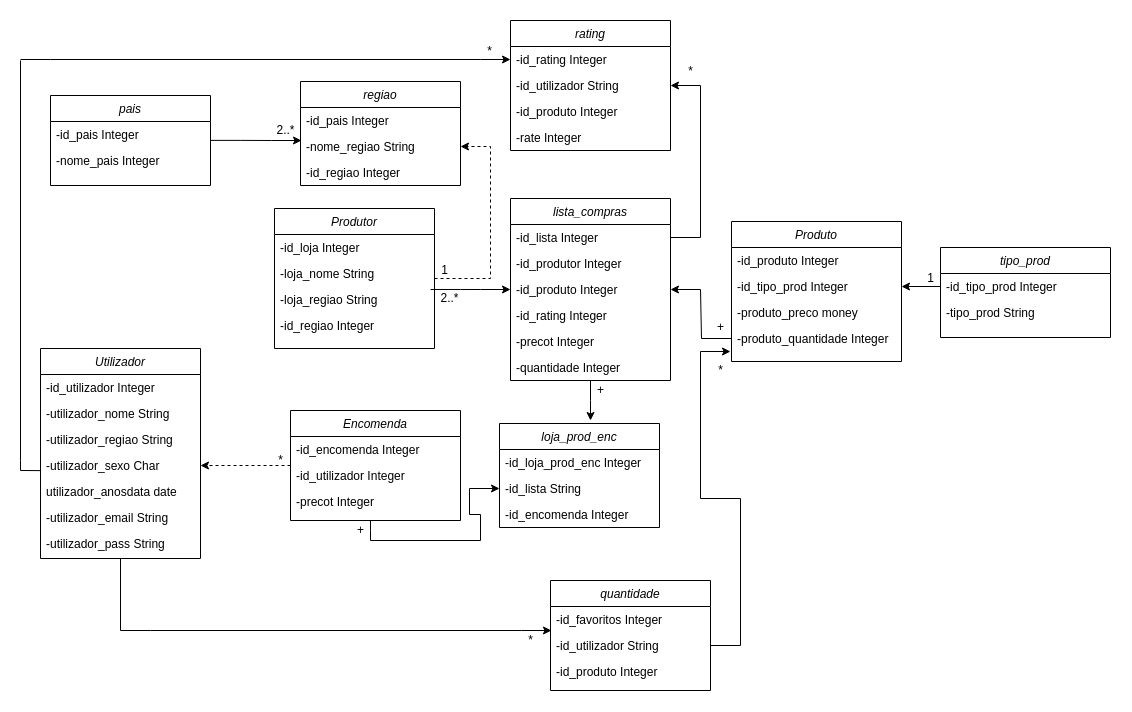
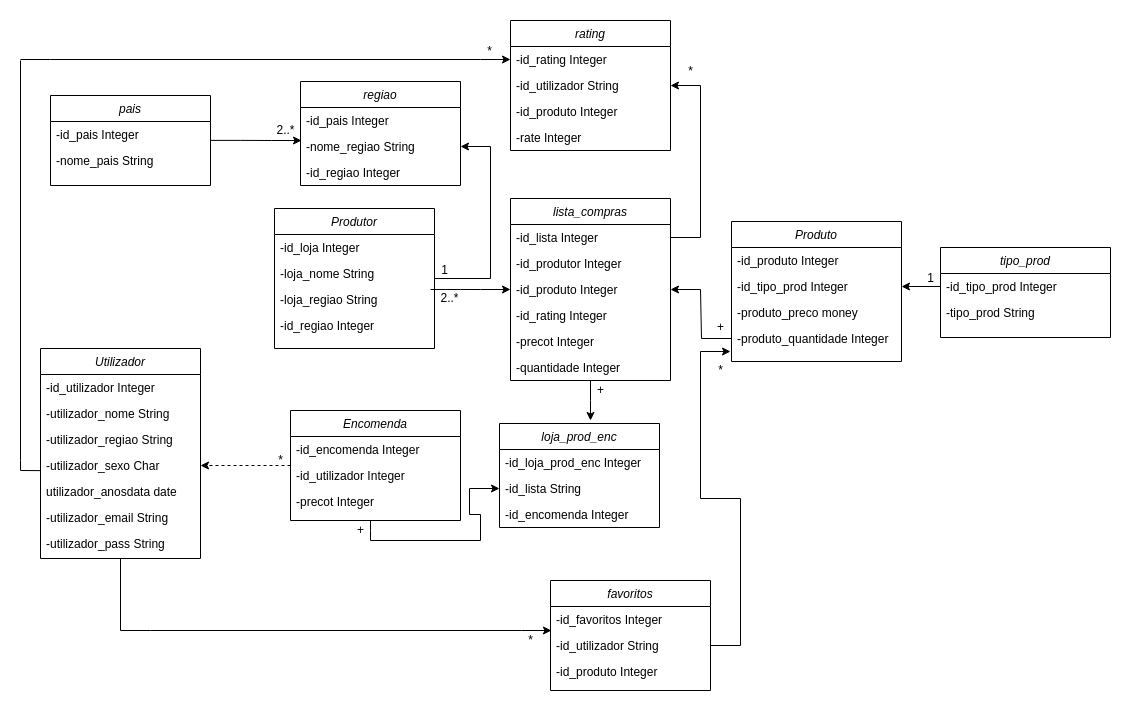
node "-nome_pais Integer": label "-nome_pais Integer" -> "-nome_pais String"
edge "Produtor" -> "-nome_regiao String": style dashed -> solid
node "quantidade": label "quantidade" -> "favoritos"
